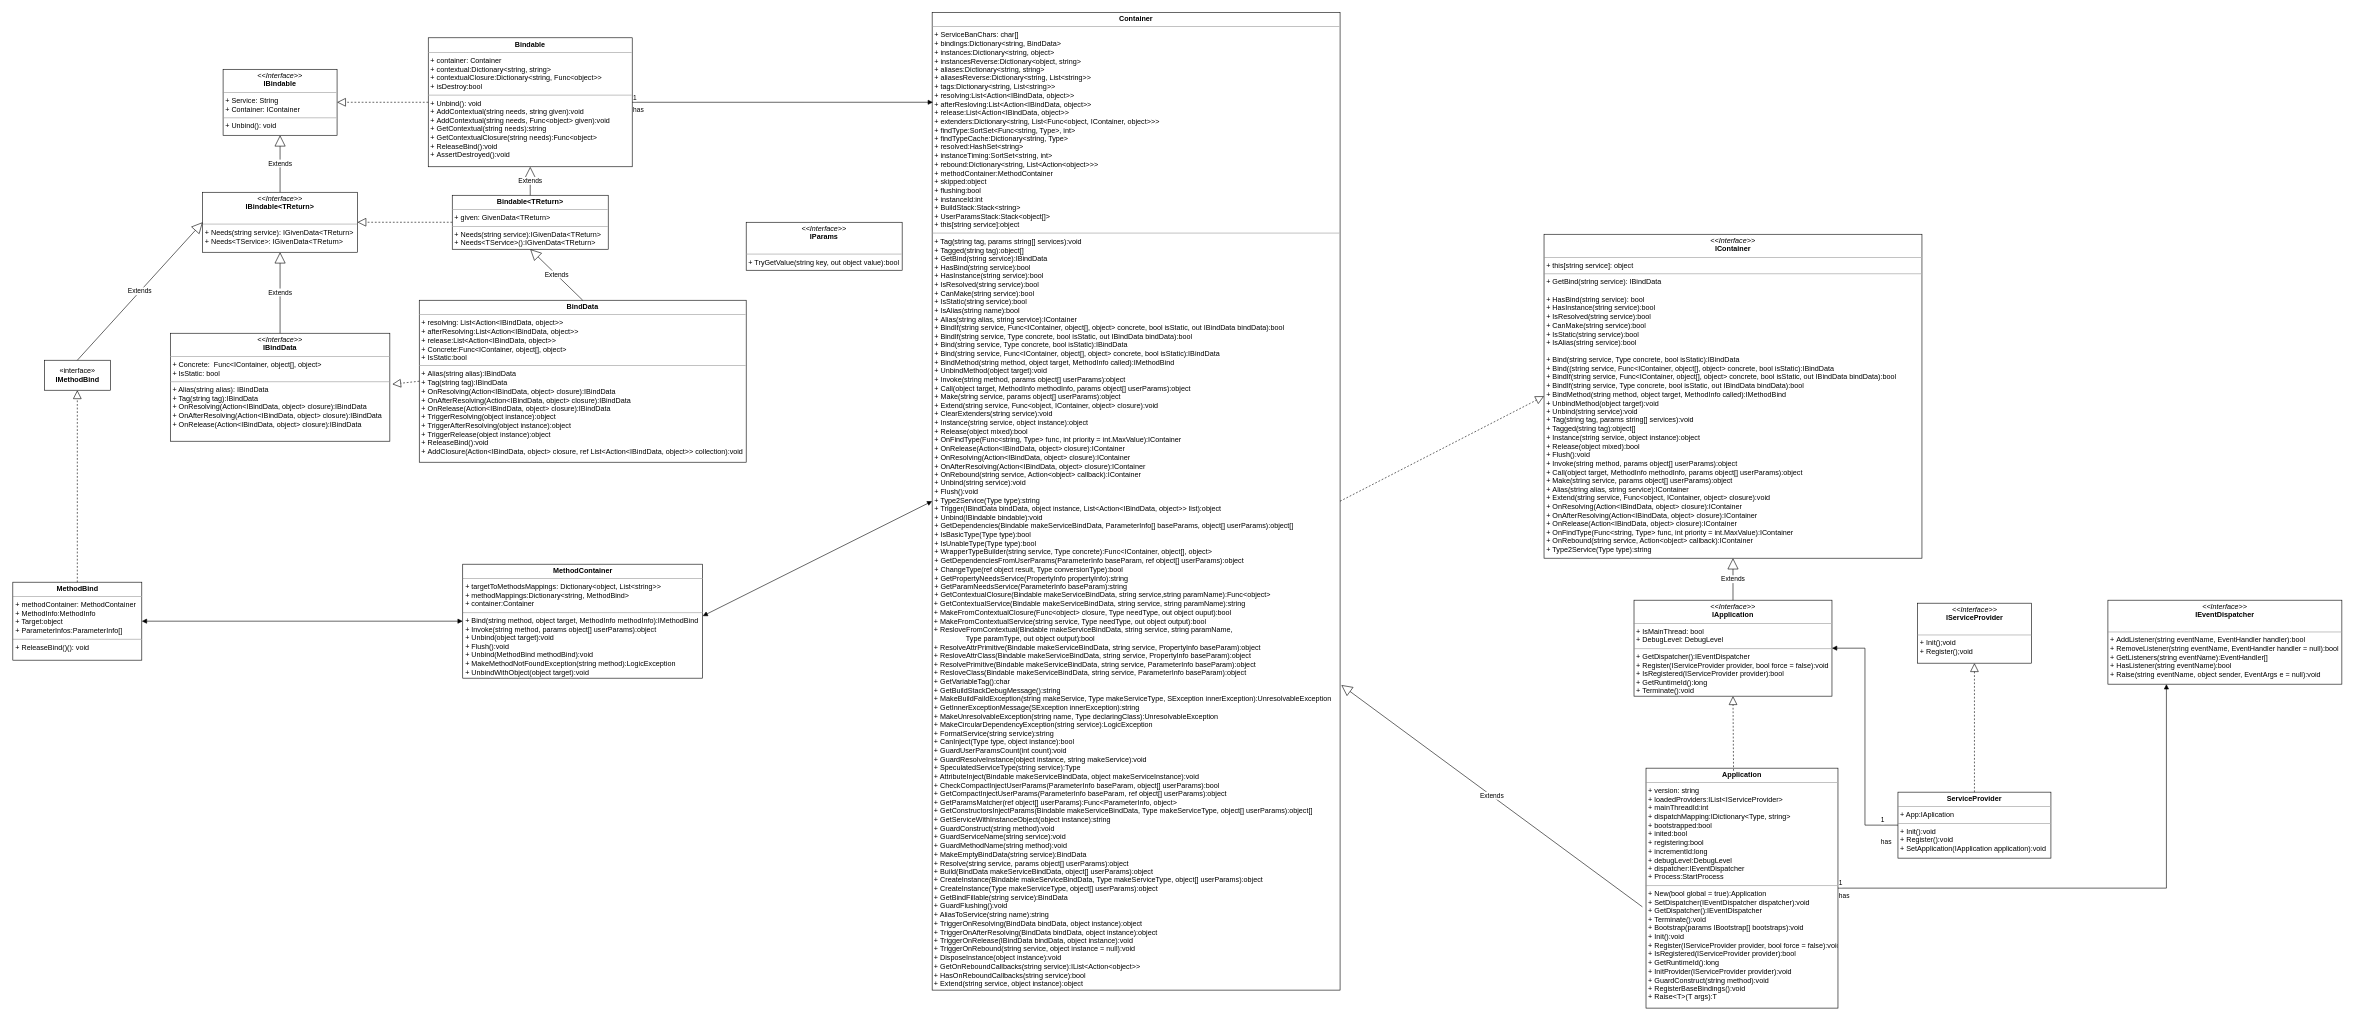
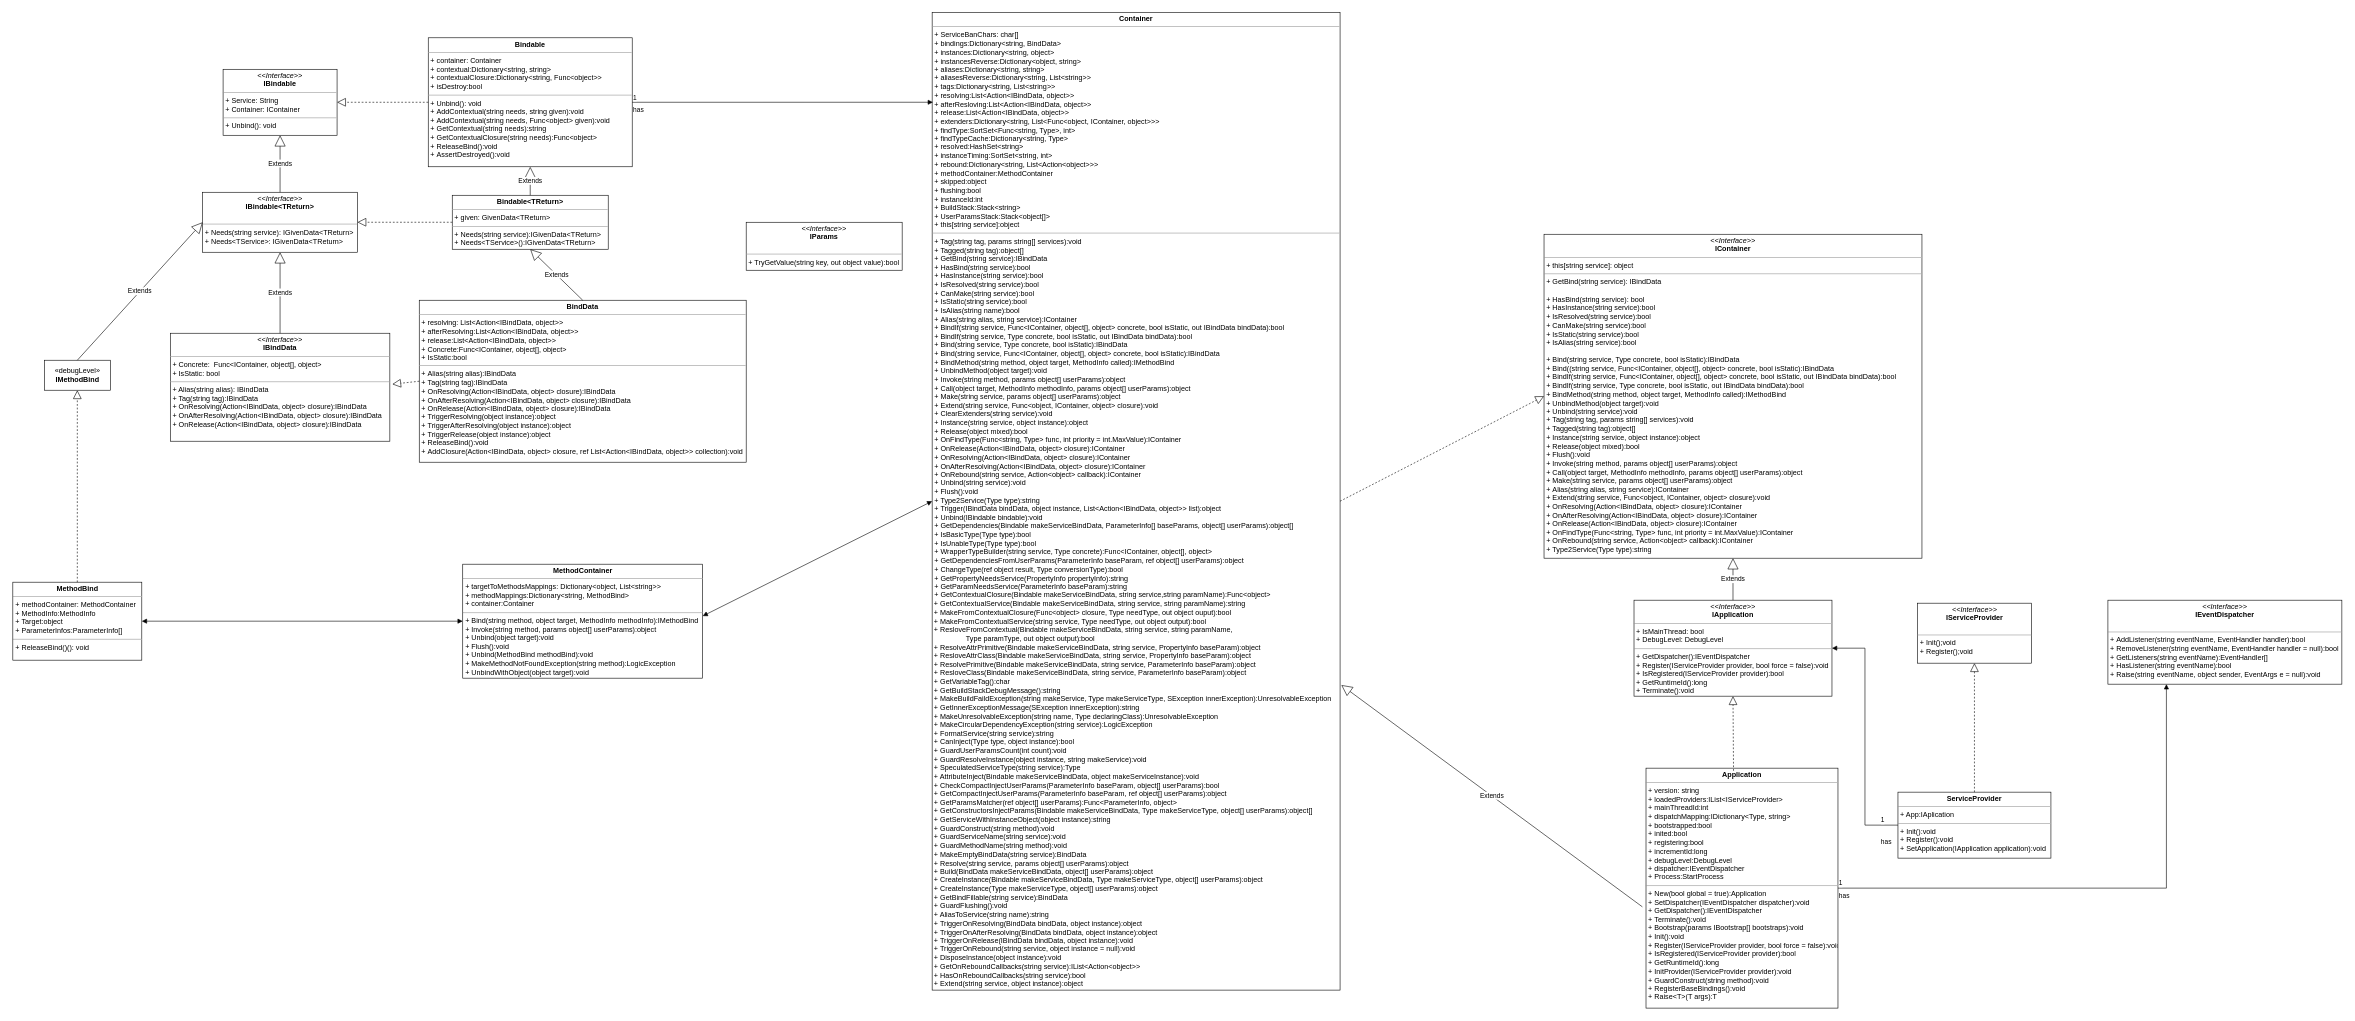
node "«interface» IMethodBind": label "«interface» IMethodBind" -> "«debugLevel» IMethodBind"
